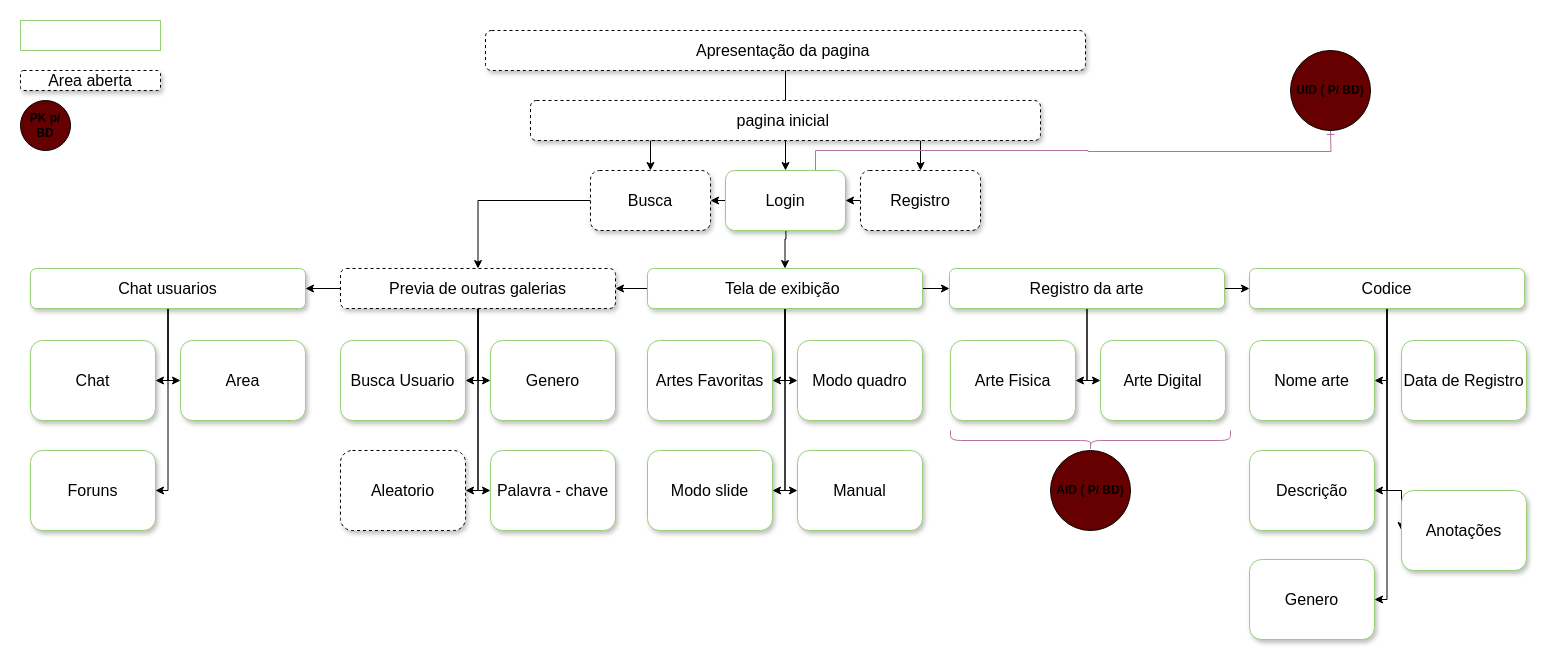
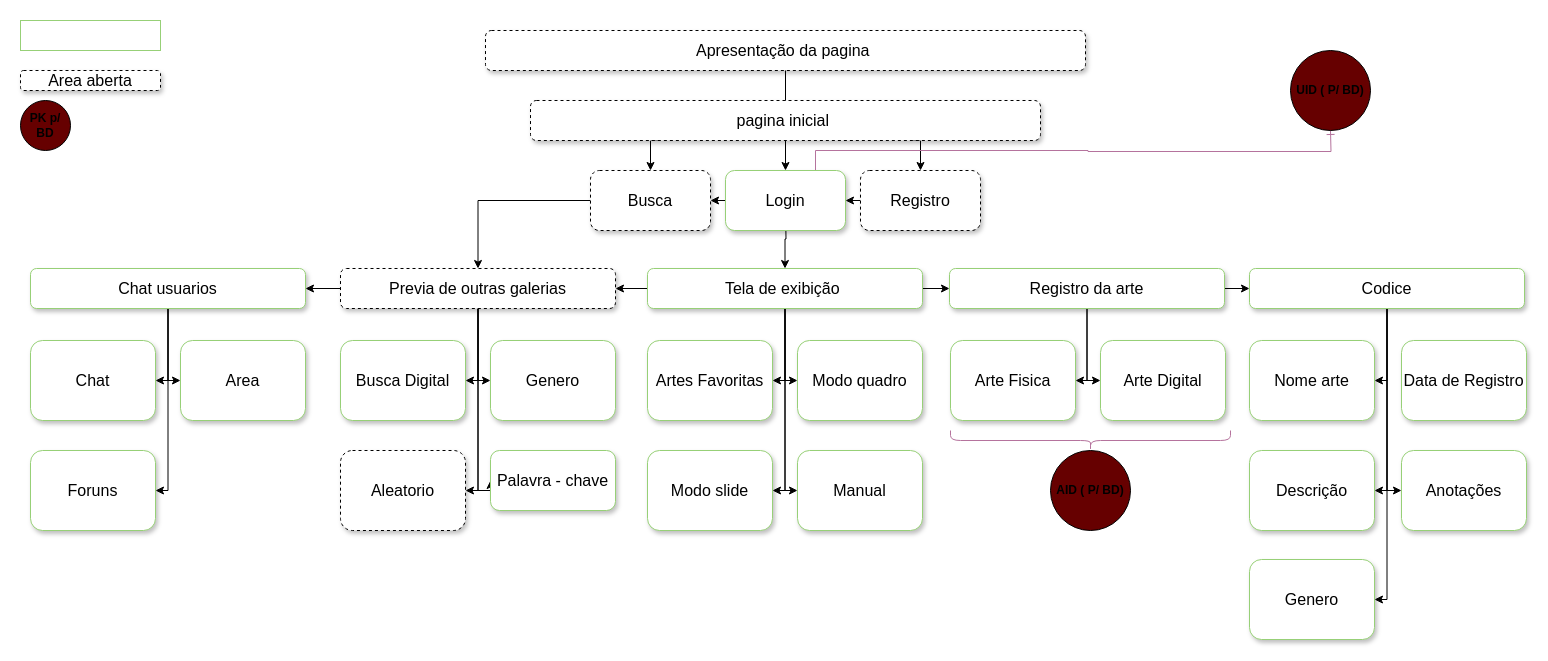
node "Busca Usuario": label "Busca Usuario" -> "Busca Digital"
node "Palavra - chave": size 125x80 -> 125x60
node "Anotações": moved (1464, 531) -> (1464, 491)
